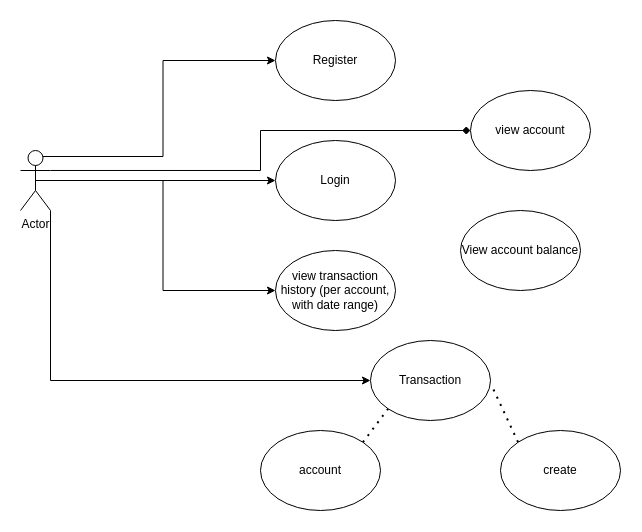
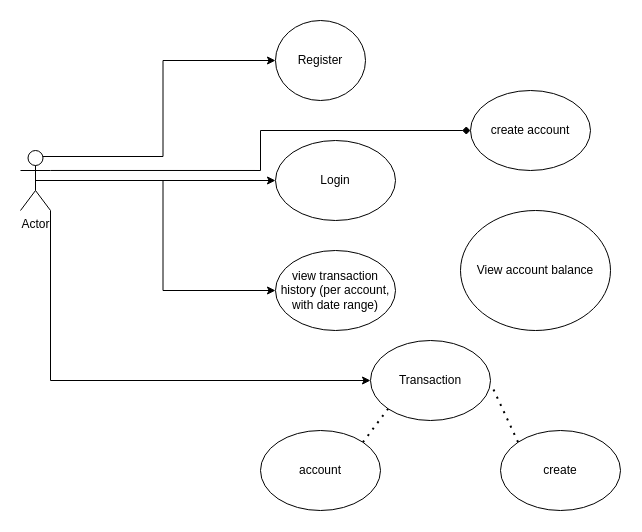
node "Register": size 120x80 -> 90x80
node "view account": label "view account" -> "create account"
node "View account balance": size 120x80 -> 150x120
